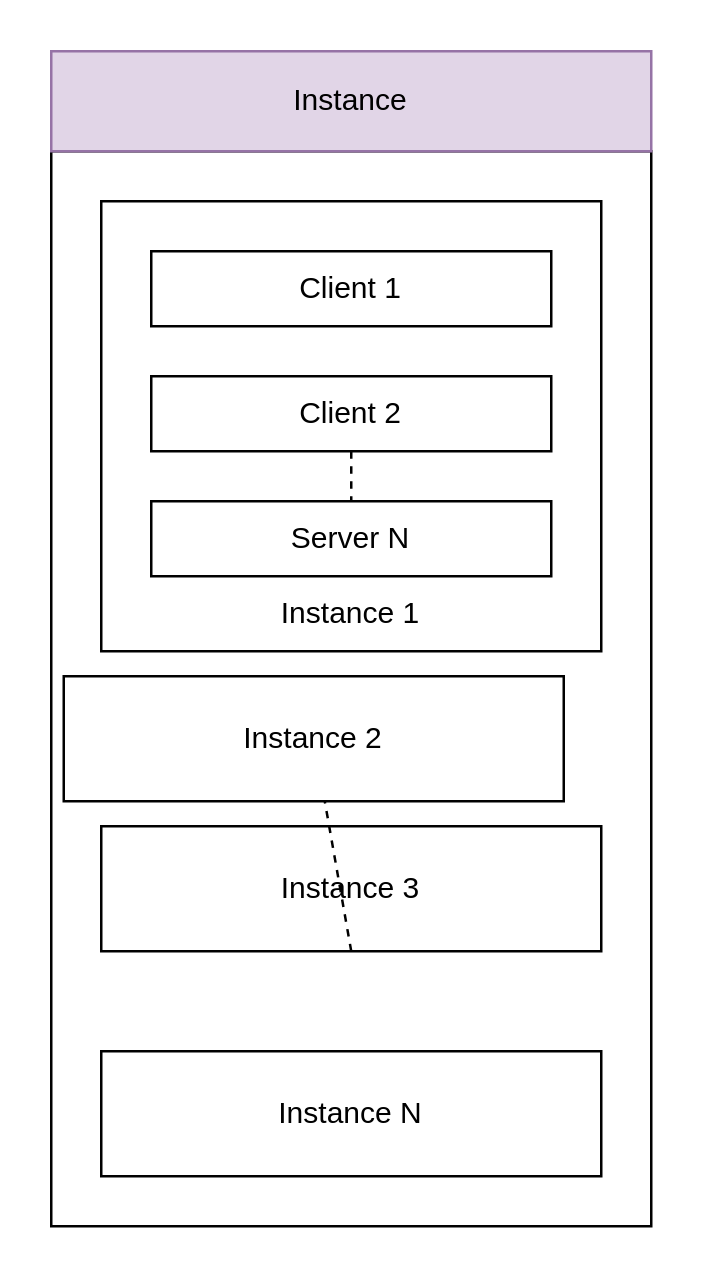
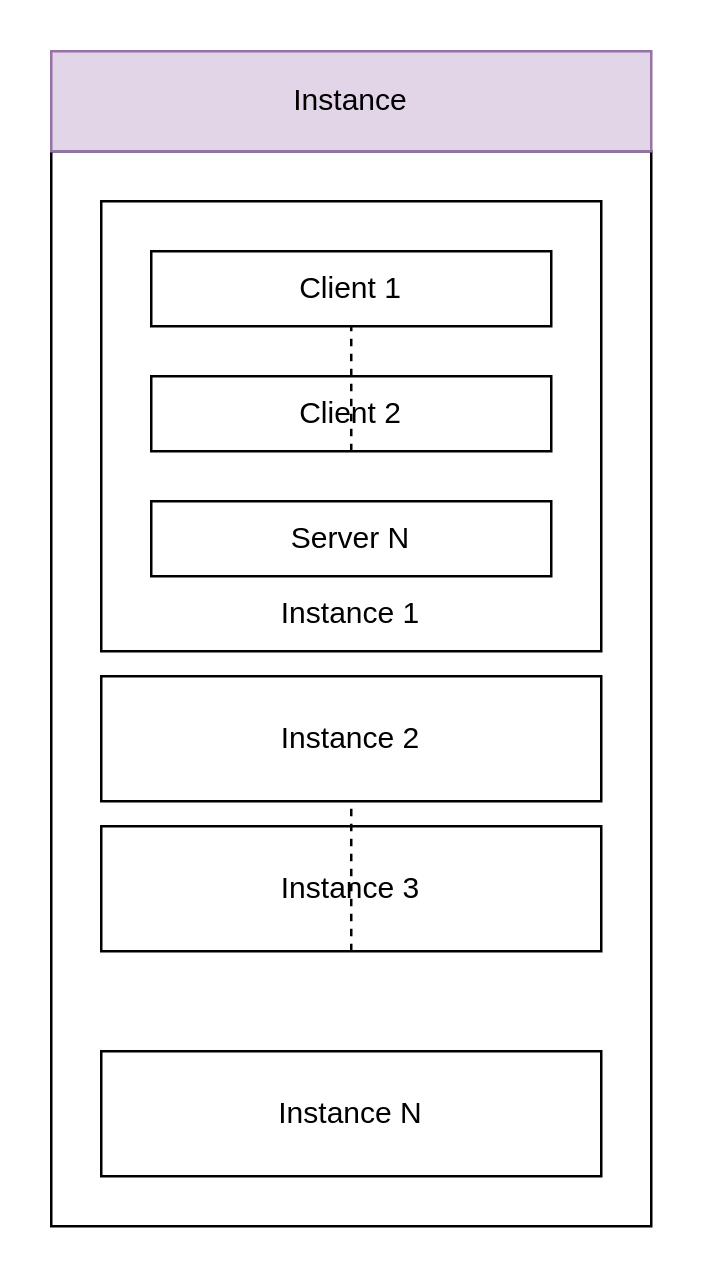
edge "Client 2" -- "Server N": now "Client 2" -- "Client 1"
node "Instance 2": moved (314, 739) -> (351, 739)
